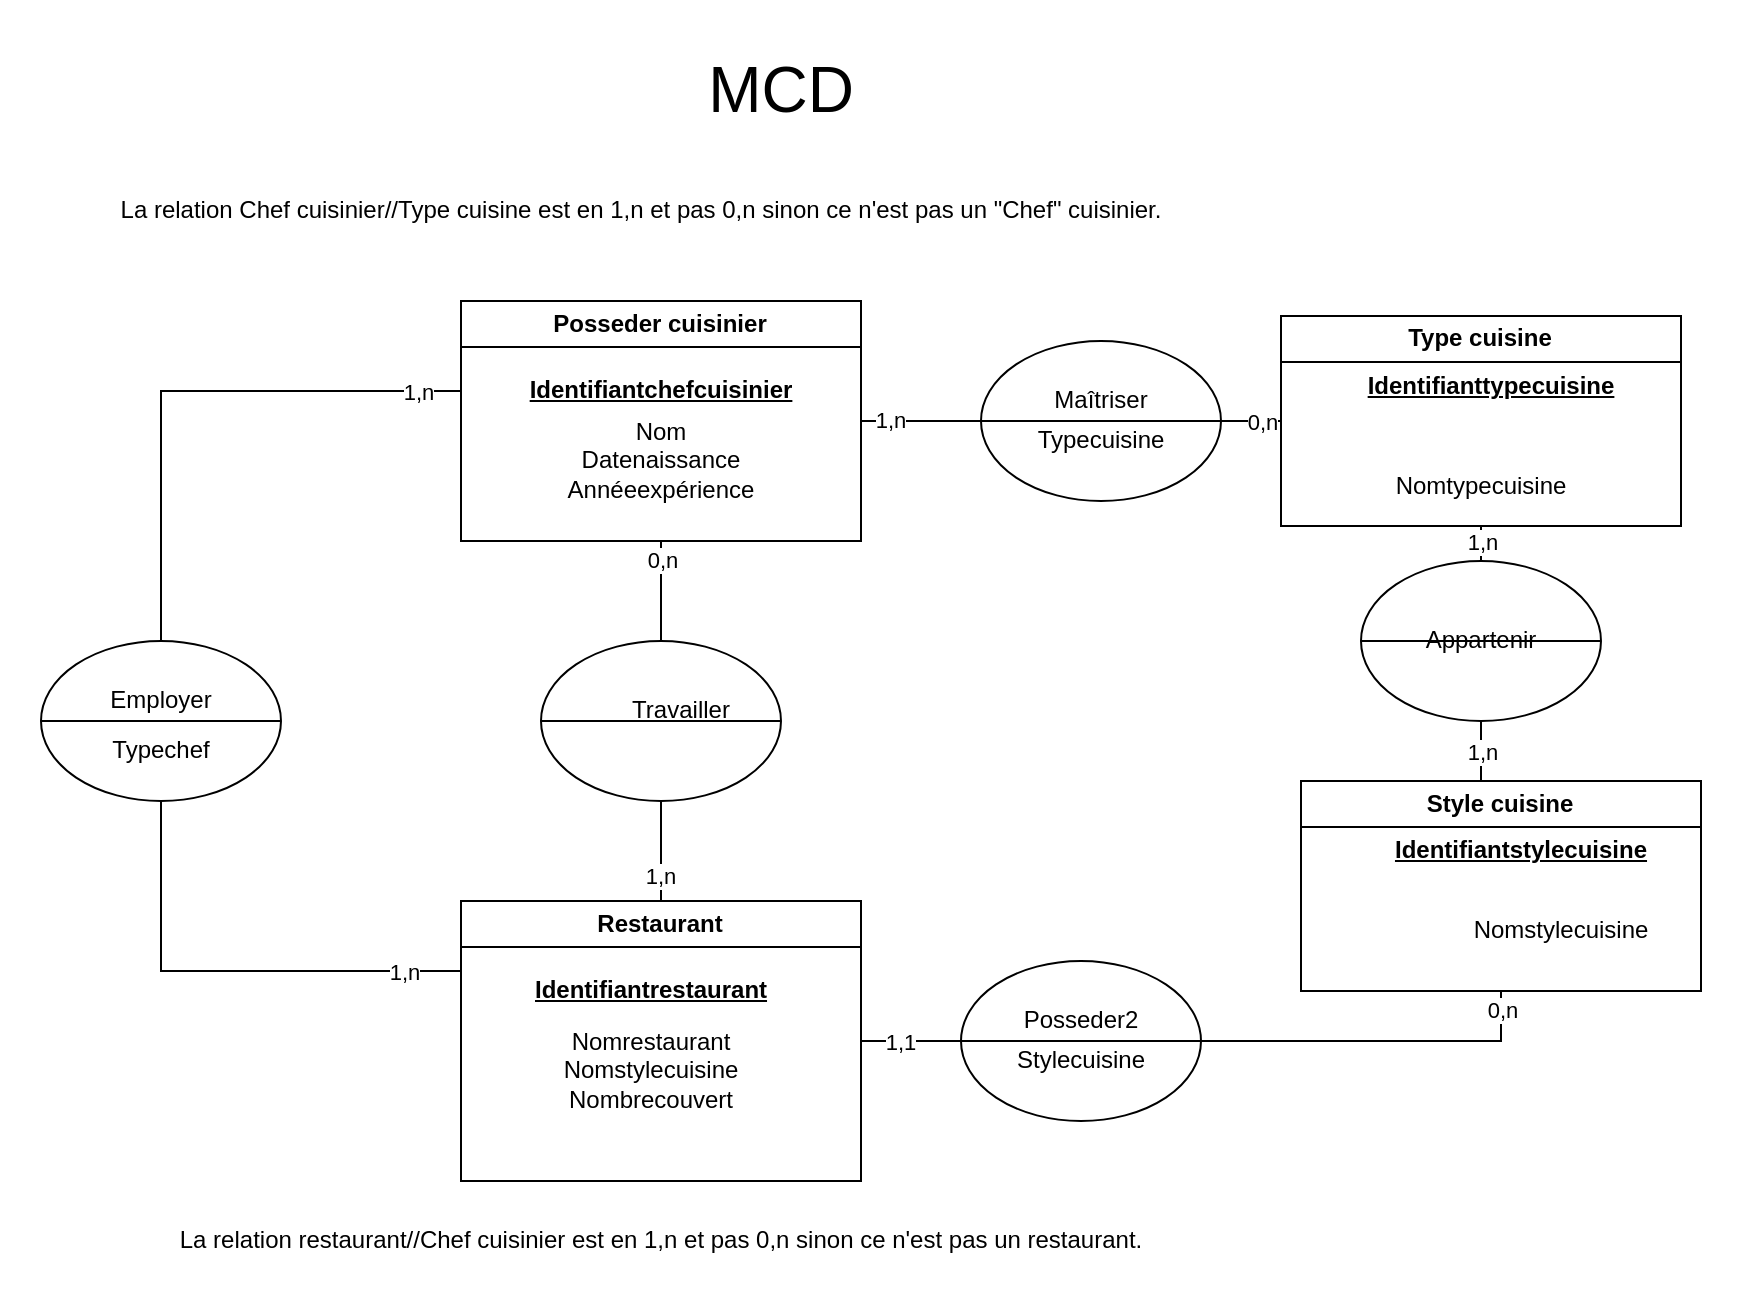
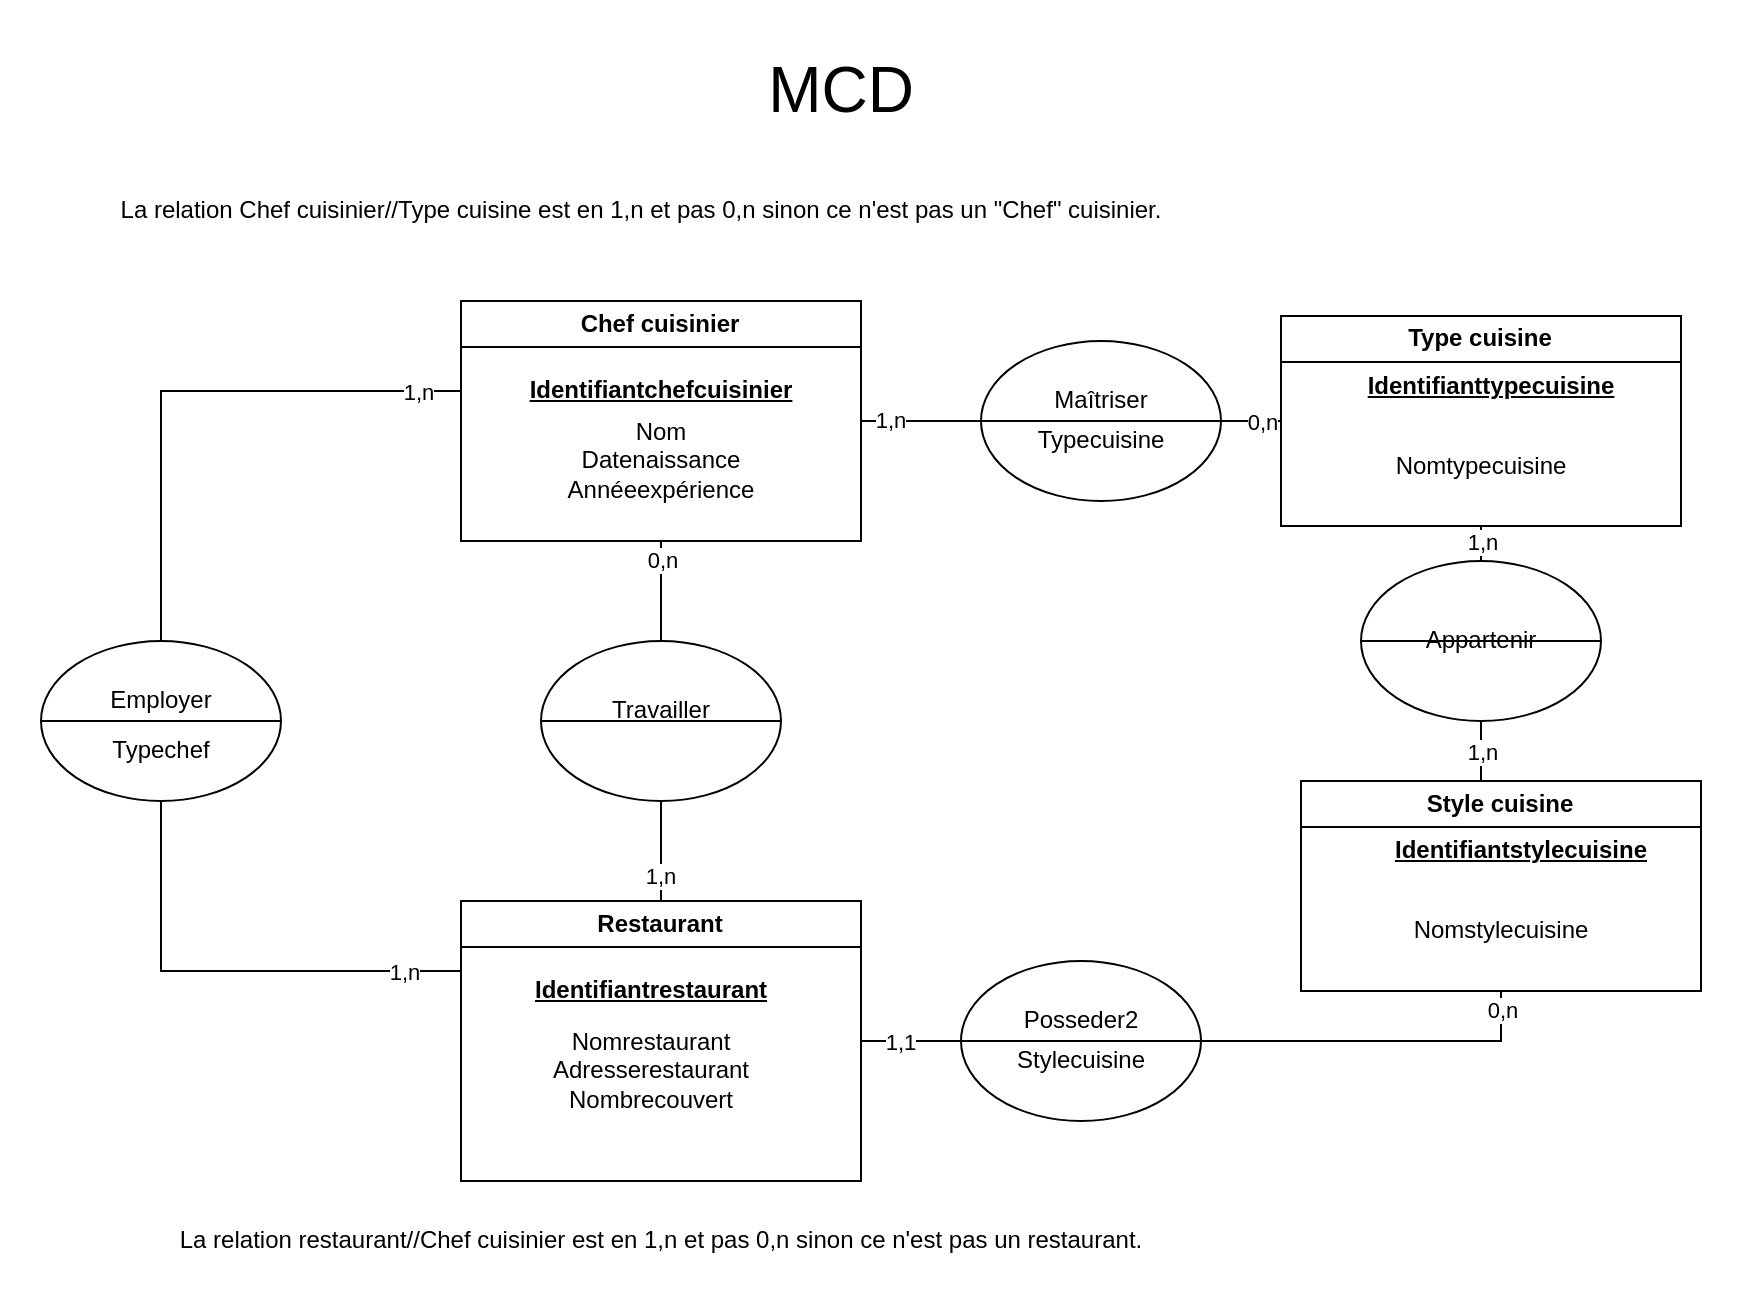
node "MCD": moved (781, 91) -> (841, 91)
node "Posseder cuisinier": label "Posseder cuisinier" -> "Chef cuisinier"
node "Nomtypecuisine": moved (1481, 486) -> (1481, 466)
node "Travailler": moved (681, 711) -> (661, 711)
node "Nomstylecuisine": moved (1561, 931) -> (1501, 931)
node "Nomrestaurant Nomstylecuisine Nombrecouvert": label "Nomrestaurant Nomstylecuisine Nombrecouvert" -> "Nomrestaurant Adresserestaurant Nombrecouvert"
